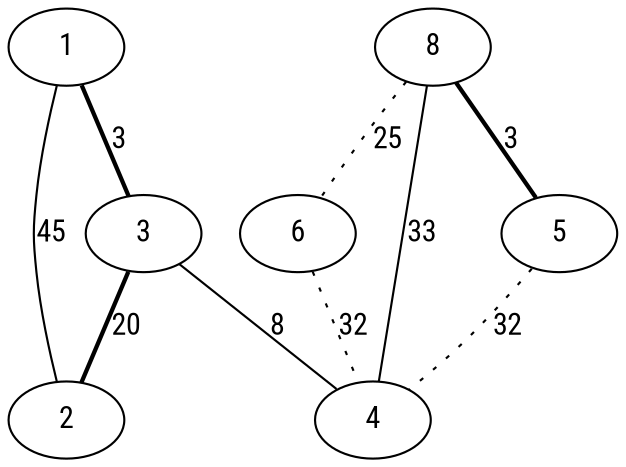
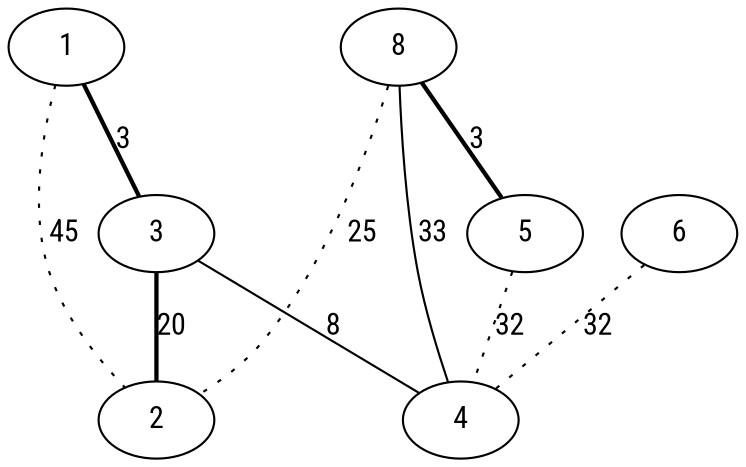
edge "8" -- "6": now "8" -- "2"
edge "1" -- "2": style solid -> dotted
